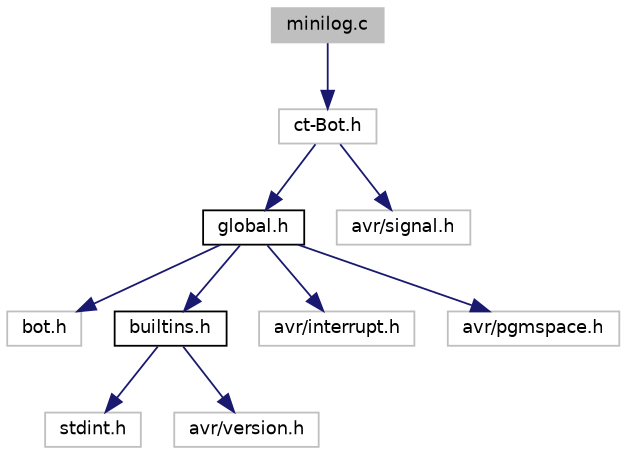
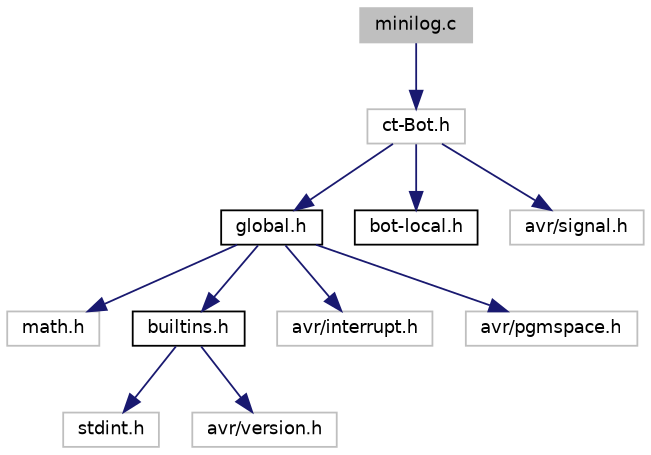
node "bot-local.h": added
node "bot.h": label "bot.h" -> "math.h"
